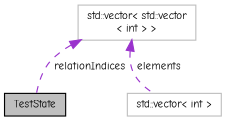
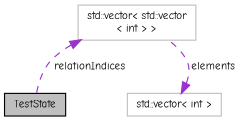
edge "std::vector< int >" -> "std::vector< std::vector < int > >": reversed
